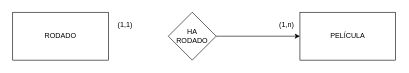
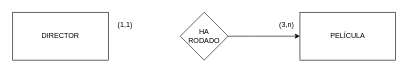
node "(1,n)": label "(1,n)" -> "(3,n)"
node "RODADO": label "RODADO" -> "DIRECTOR"
node "HA RODADO": moved (192, 36) -> (204, 36)
